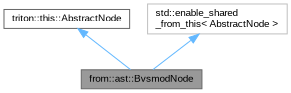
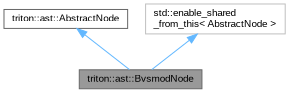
node "triton::this::AbstractNode": label "triton::this::AbstractNode" -> "triton::ast::AbstractNode"
node "from::ast::BvsmodNode": label "from::ast::BvsmodNode" -> "triton::ast::BvsmodNode"
